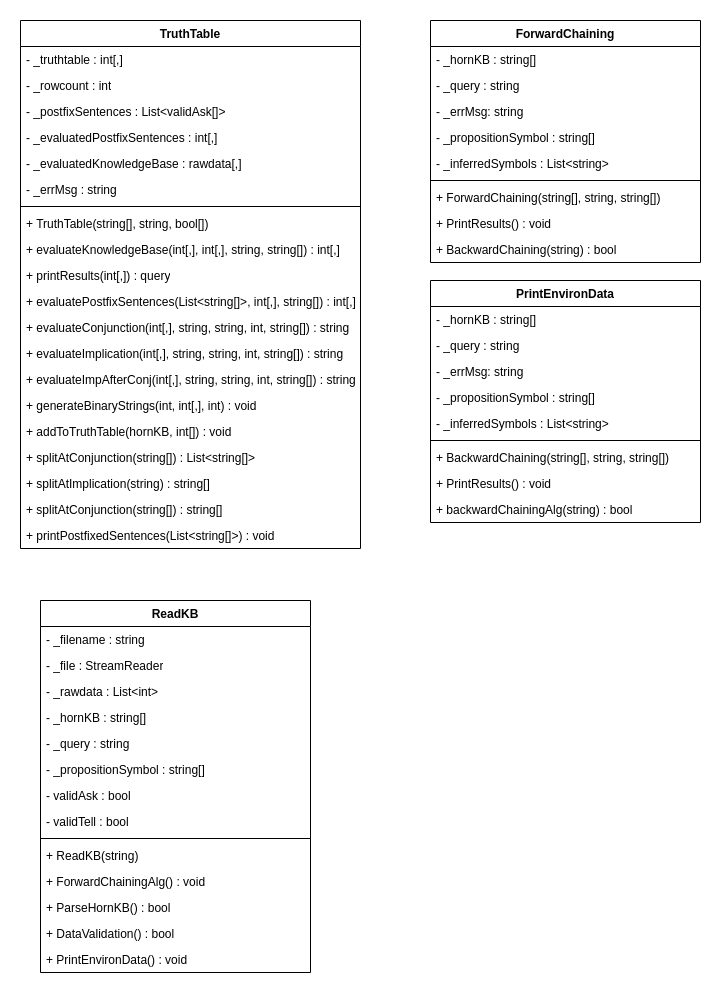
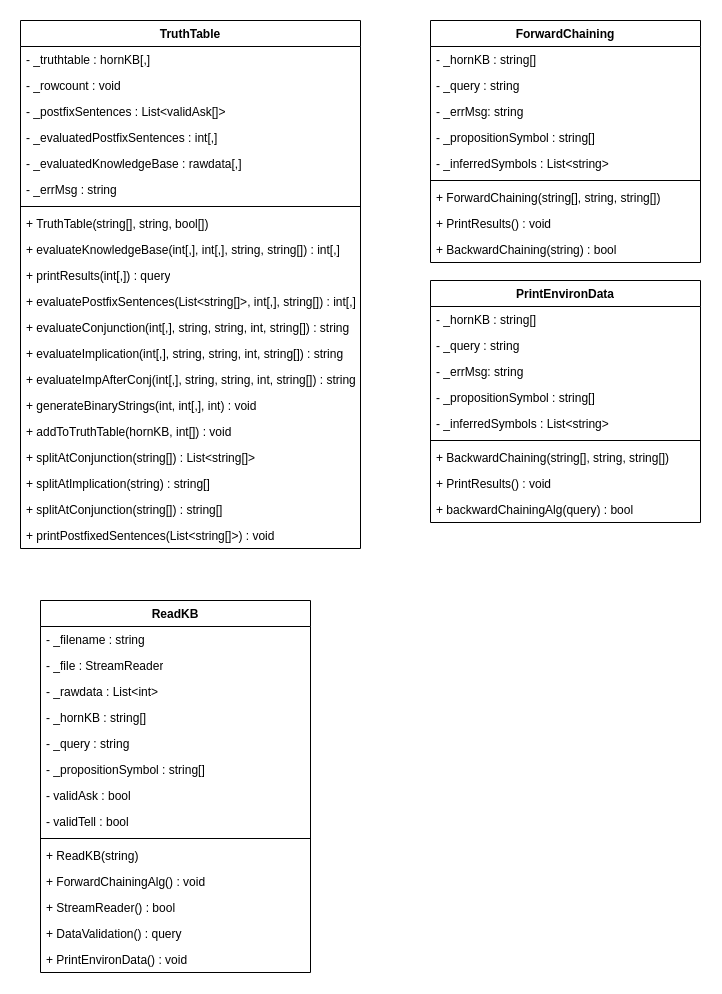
node "- _truthtable : int[,]": label "- _truthtable : int[,]" -> "- _truthtable : hornKB[,]"
node "- _rowcount : int": label "- _rowcount : int" -> "- _rowcount : void"
node "+ backwardChainingAlg(string) : bool": label "+ backwardChainingAlg(string) : bool" -> "+ backwardChainingAlg(query) : bool"
node "+ ParseHornKB() : bool": label "+ ParseHornKB() : bool" -> "+ StreamReader() : bool"
node "+ DataValidation() : bool": label "+ DataValidation() : bool" -> "+ DataValidation() : query"
